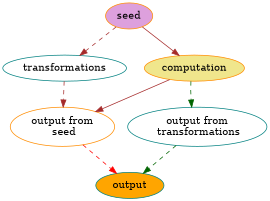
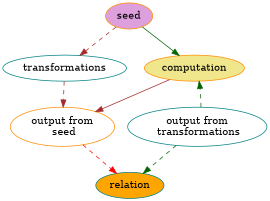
edge "seed" -> "computation": color brown -> darkgreen
edge "computation" -> "output from transformations": reversed
node "output": label "output" -> "relation"
